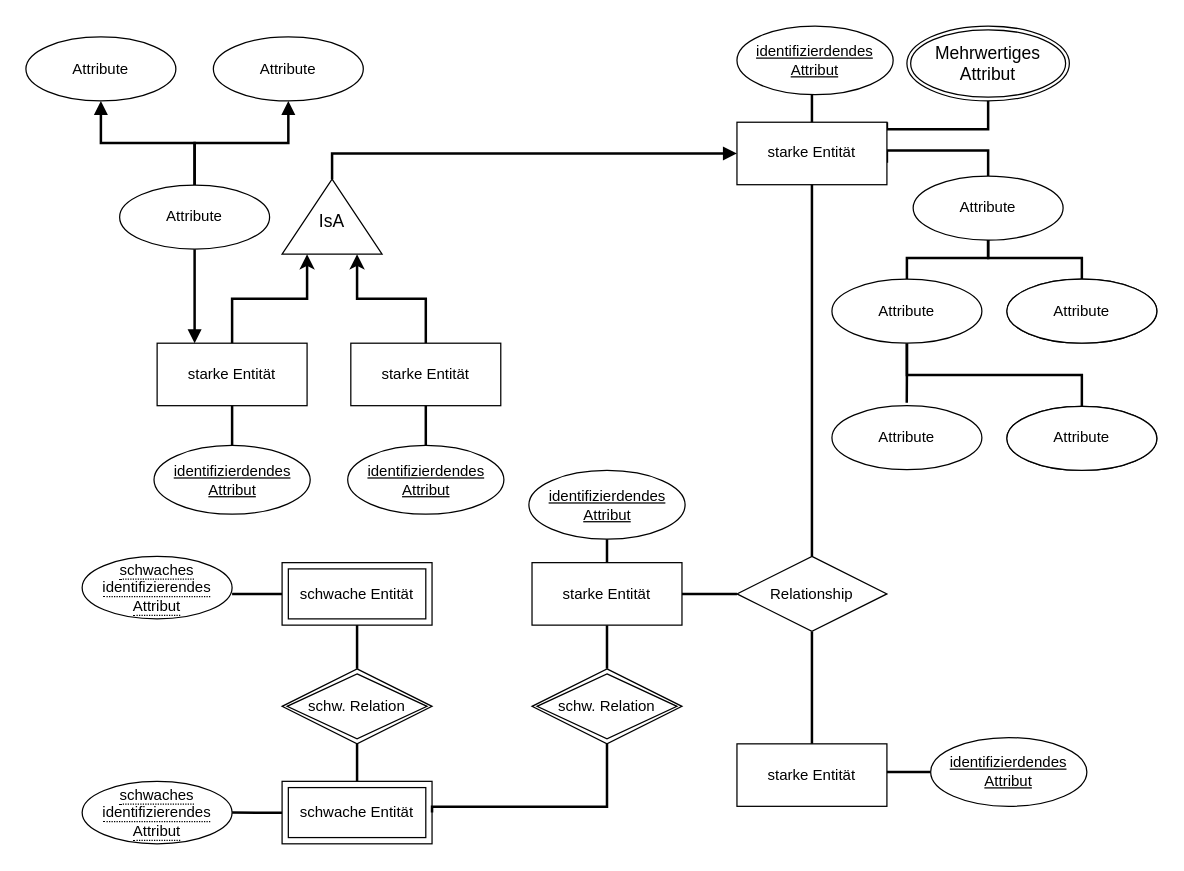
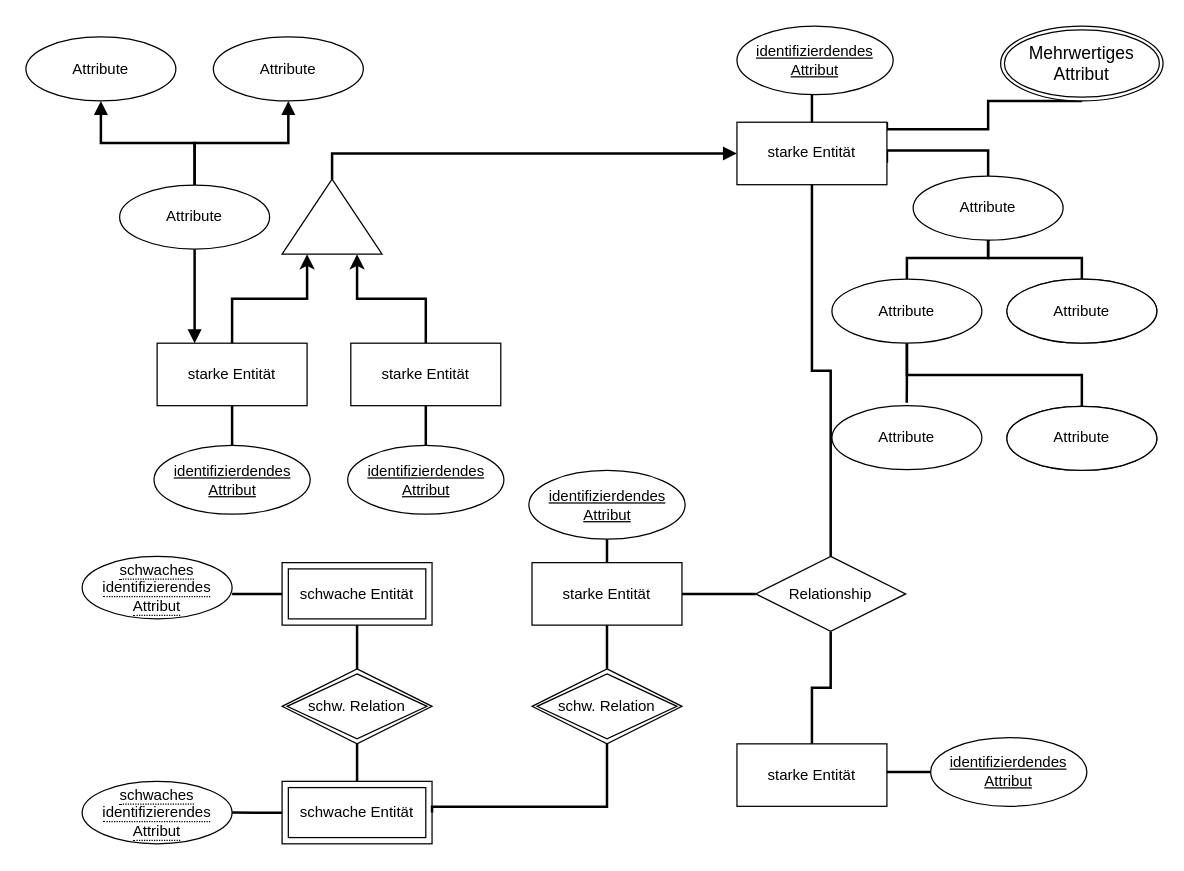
node "Mehrwertiges Attribut": moved (988, 64) -> (1082, 64)
node "IsA": removed
node "Relationship": moved (812, 594) -> (831, 594)
